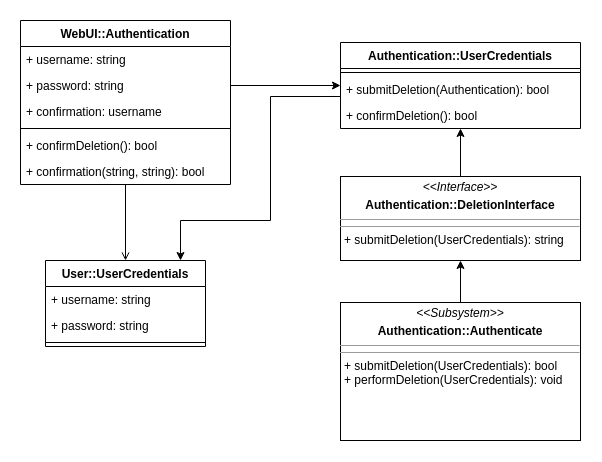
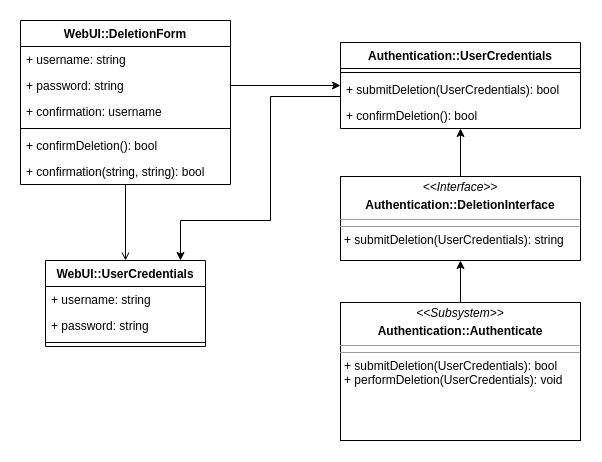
node "WebUI::Authentication": label "WebUI::Authentication" -> "WebUI::DeletionForm"
node "+ submitDeletion(Authentication): bool": label "+ submitDeletion(Authentication): bool" -> "+ submitDeletion(UserCredentials): bool"
node "User::UserCredentials": label "User::UserCredentials" -> "WebUI::UserCredentials"
